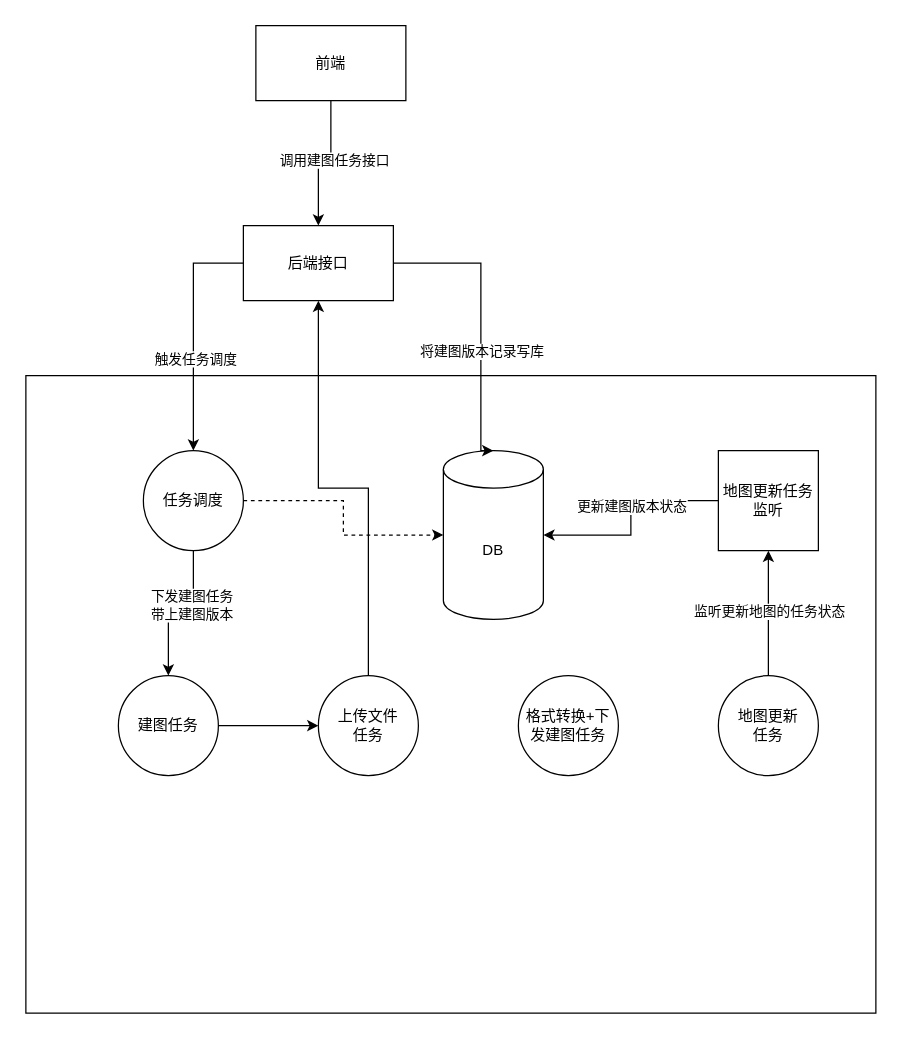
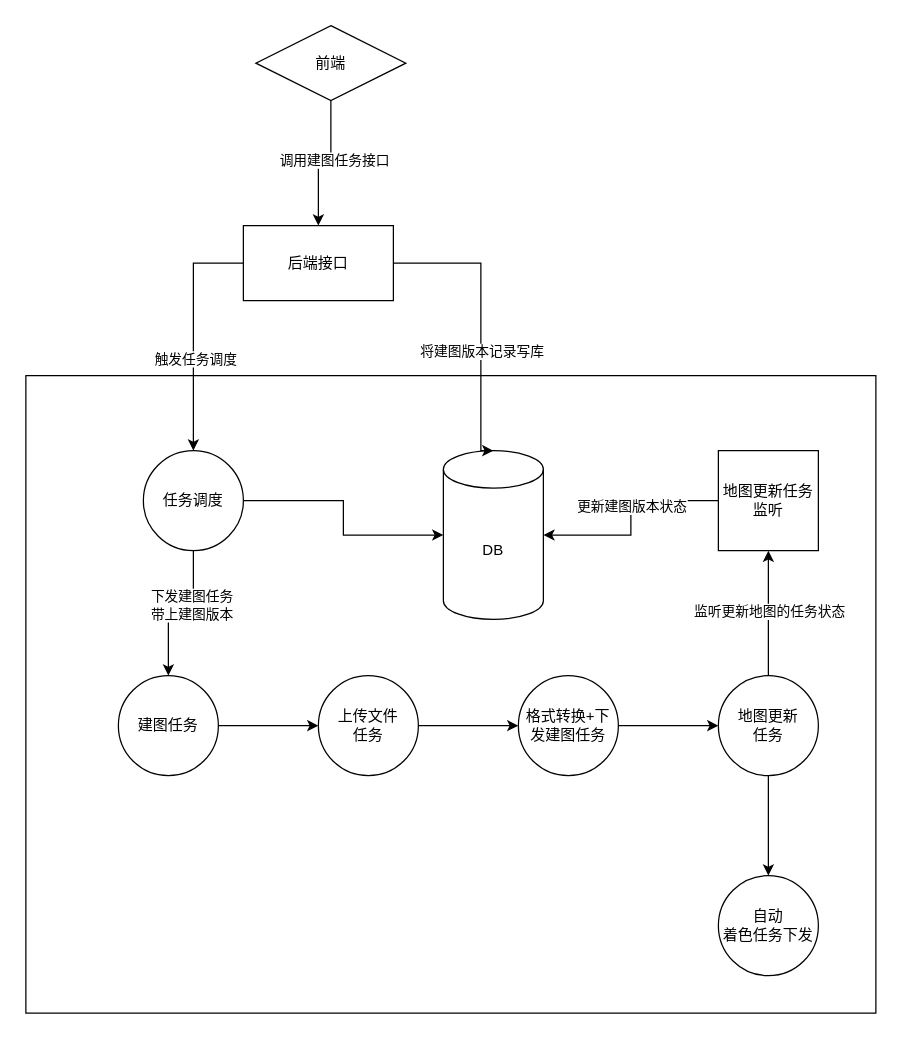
node "前端": shape rectangle -> diamond
edge "上传文件 任务" -> "后端接口": now "上传文件 任务" -> "格式转换+下发建图任务"
edge "任务调度" -> "DB": style dashed -> solid
edge "格式转换+下发建图任务" -> "地图更新 任务": added
edge "地图更新 任务" -> "自动 着色任务下发": added
node "自动 着色任务下发": added
